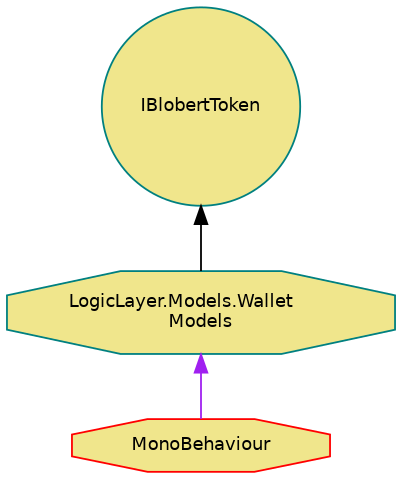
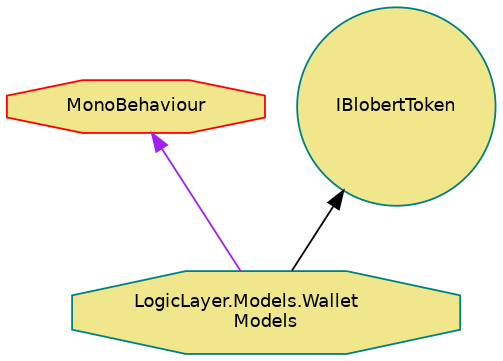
edge "MonoBehaviour" -> "LogicLayer.Models.Wallet Models": reversed
